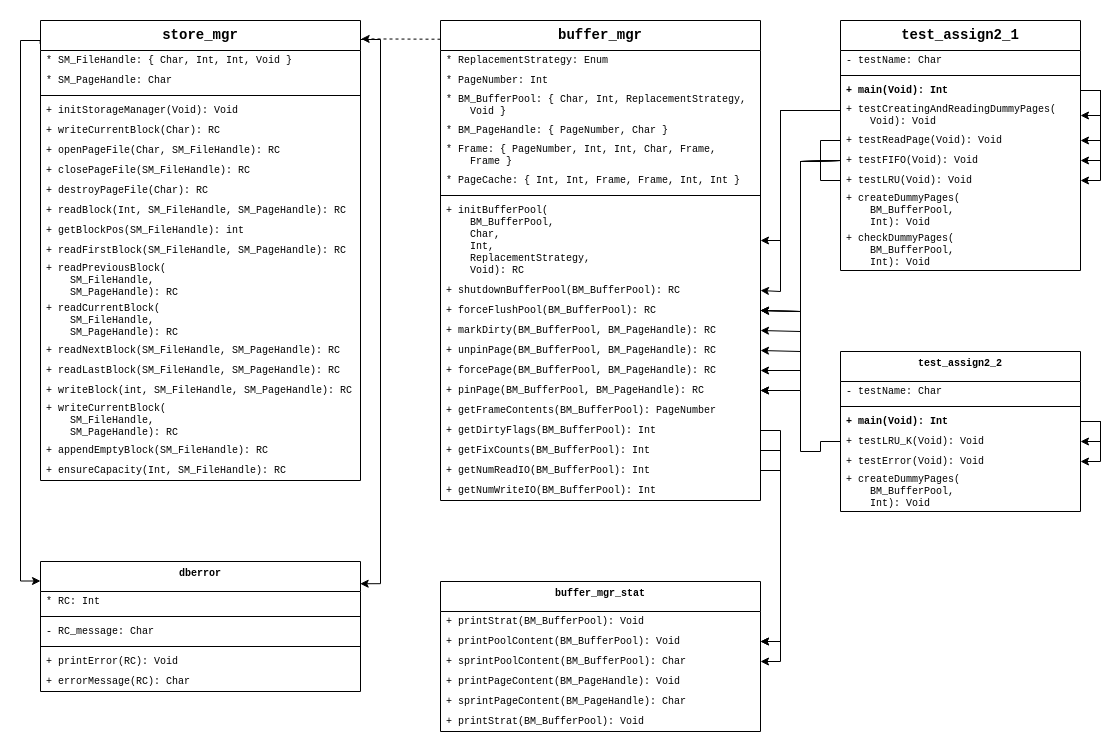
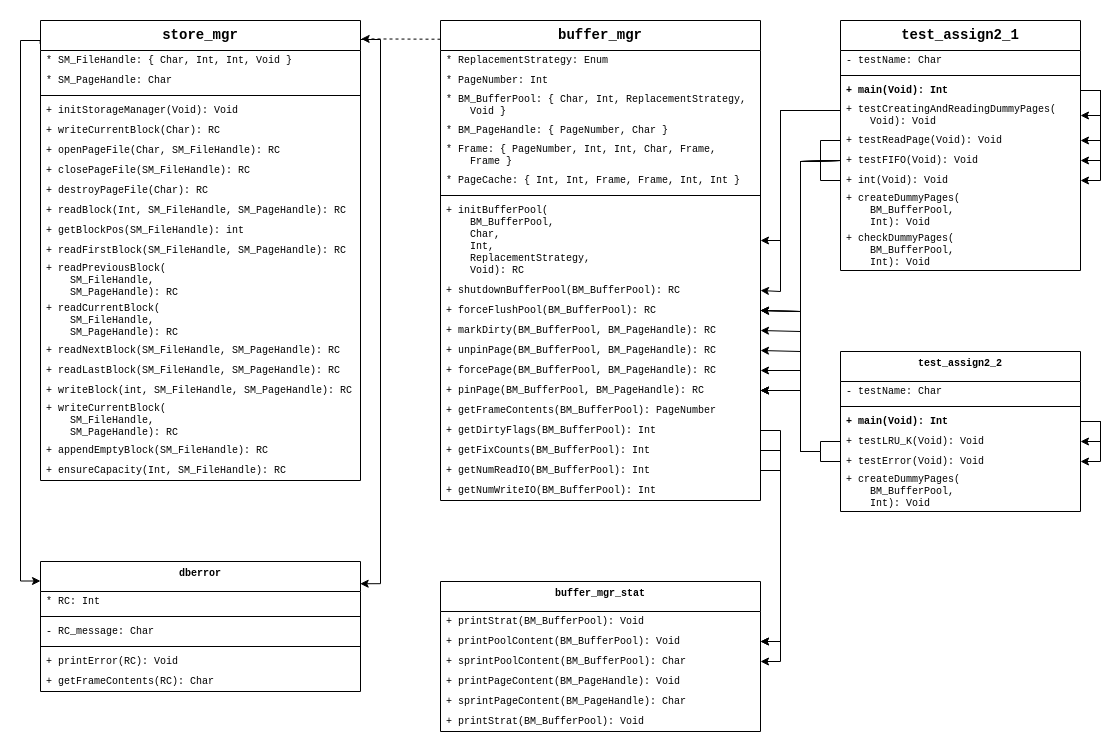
node "+ testLRU(Void): Void": label "+ testLRU(Void): Void" -> "+ int(Void): Void"
edge "+ testError(Void): Void" -> "+ pinPage(BM_BufferPool, BM_PageHandle): RC": added
node "+ errorMessage(RC): Char": label "+ errorMessage(RC): Char" -> "+ getFrameContents(RC): Char"
